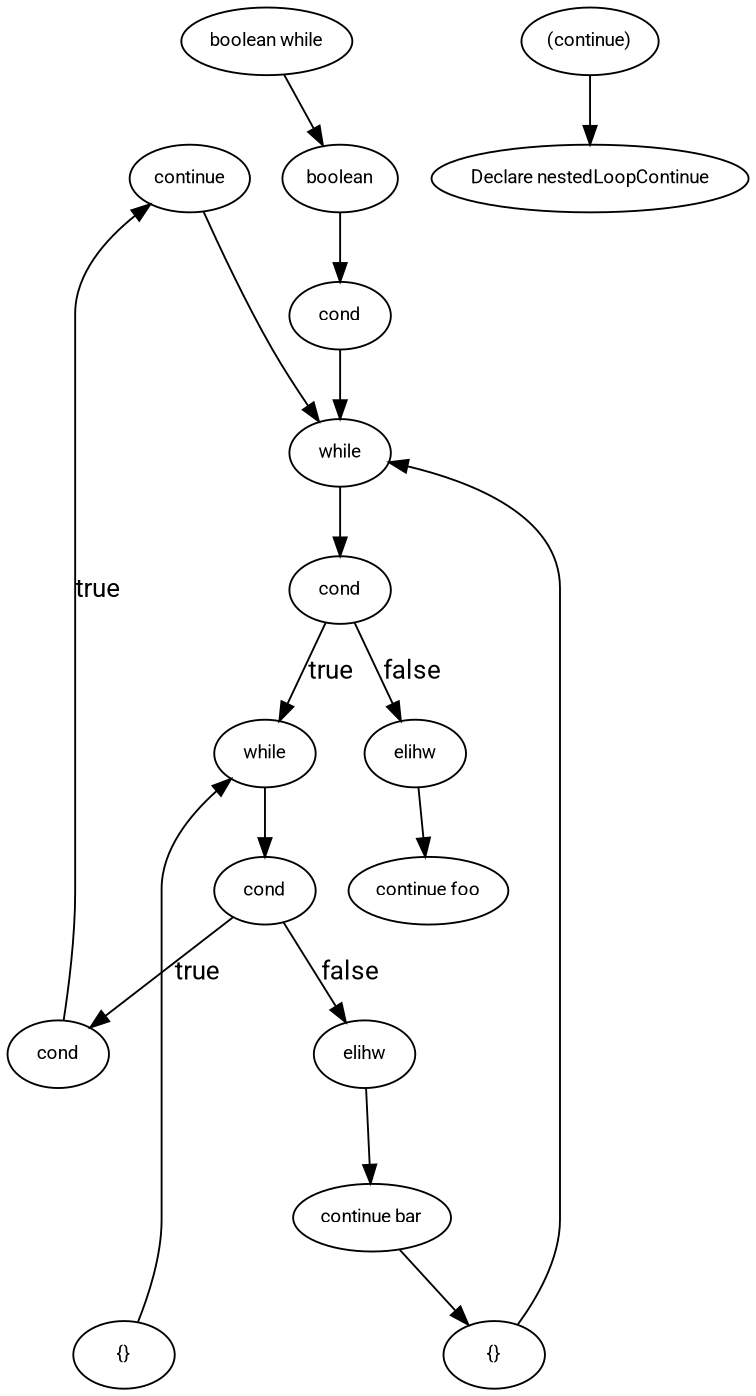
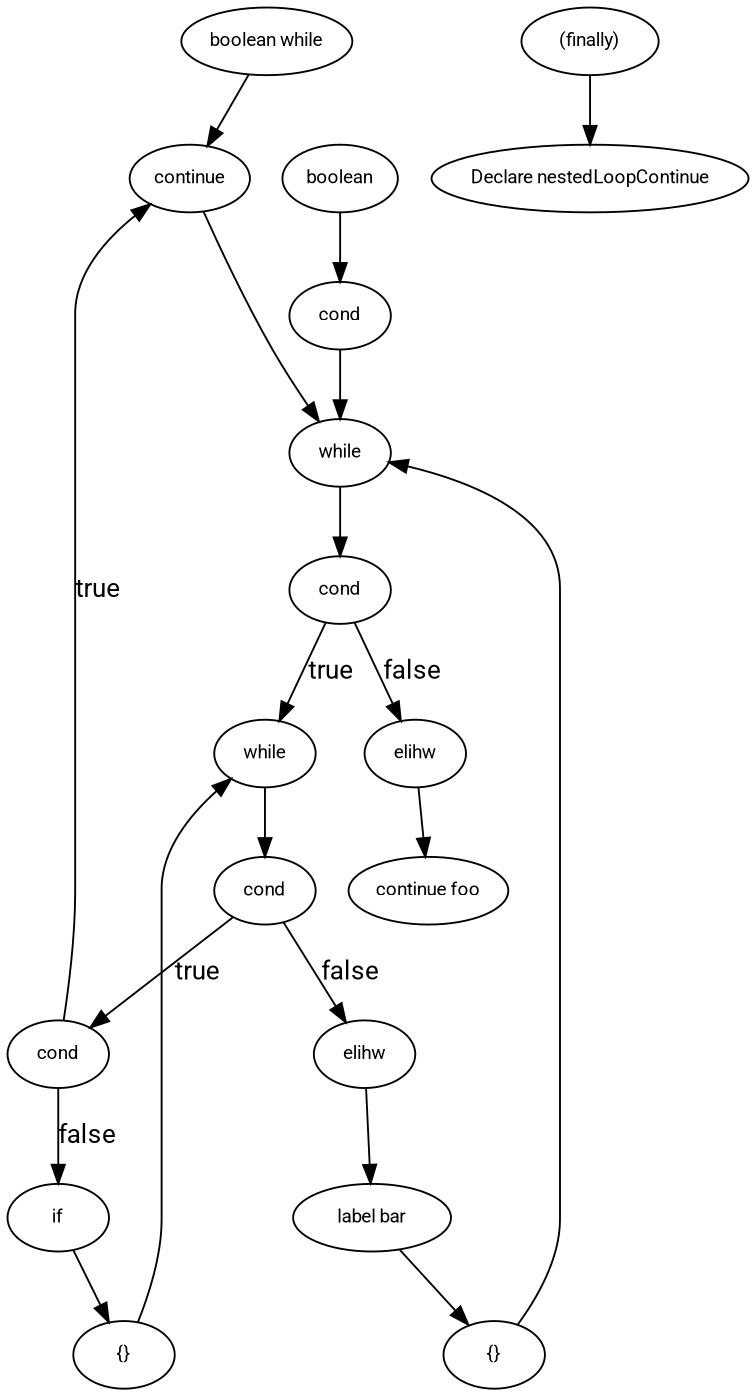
node "(continue)": label "(continue)" -> "(finally)"
edge "boolean while" -> "boolean": now "boolean while" -> "continue"
node "if": added
node "continue bar": label "continue bar" -> "label bar"
